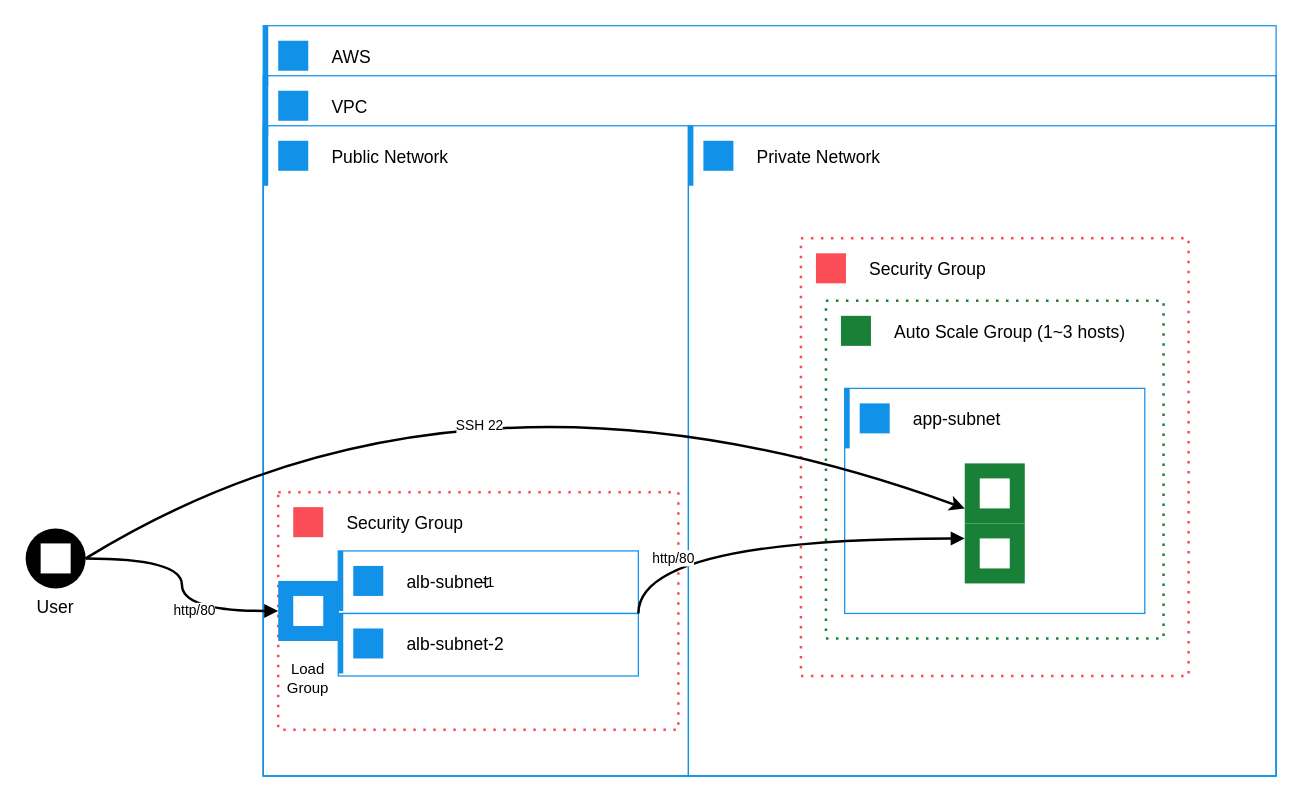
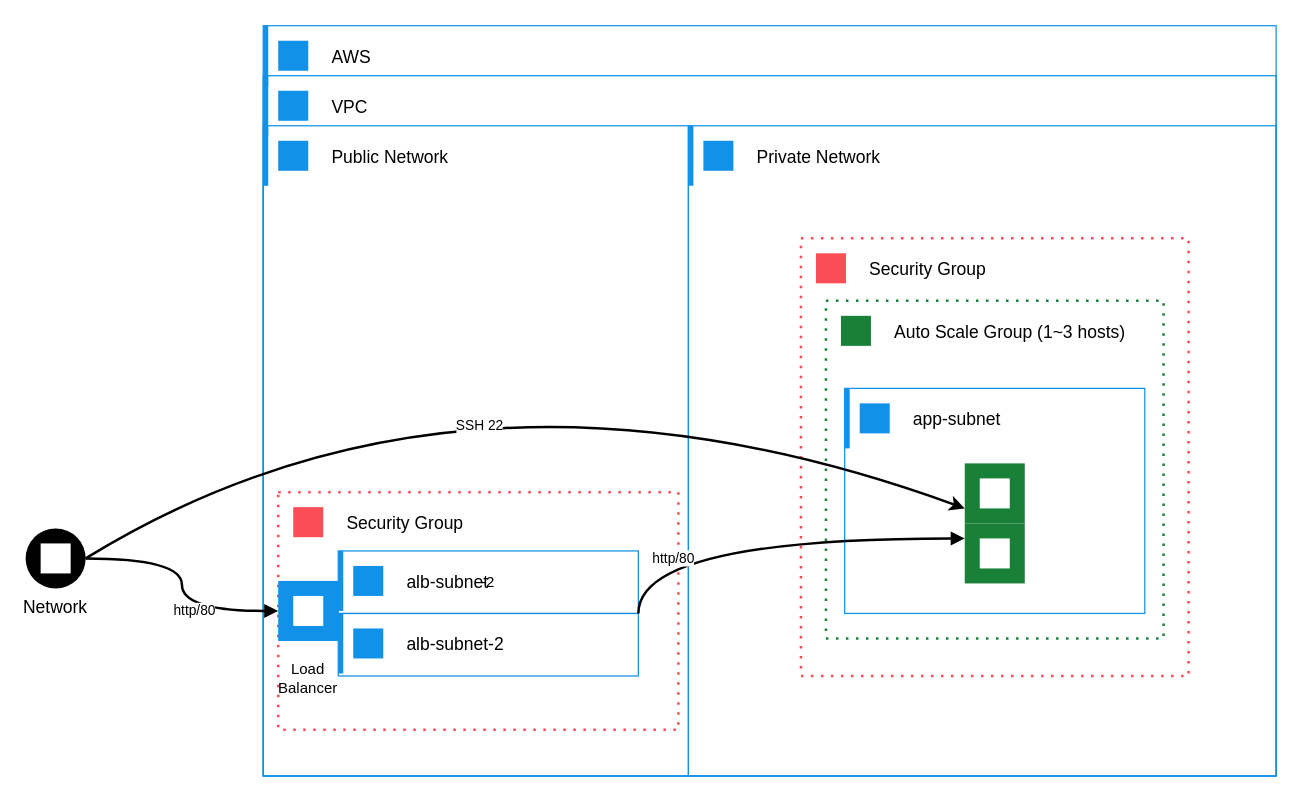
node "-1": label "-1" -> "-2"
node "User": label "User" -> "Network"
node "Load Group": label "Load Group" -> "Load Balancer"
